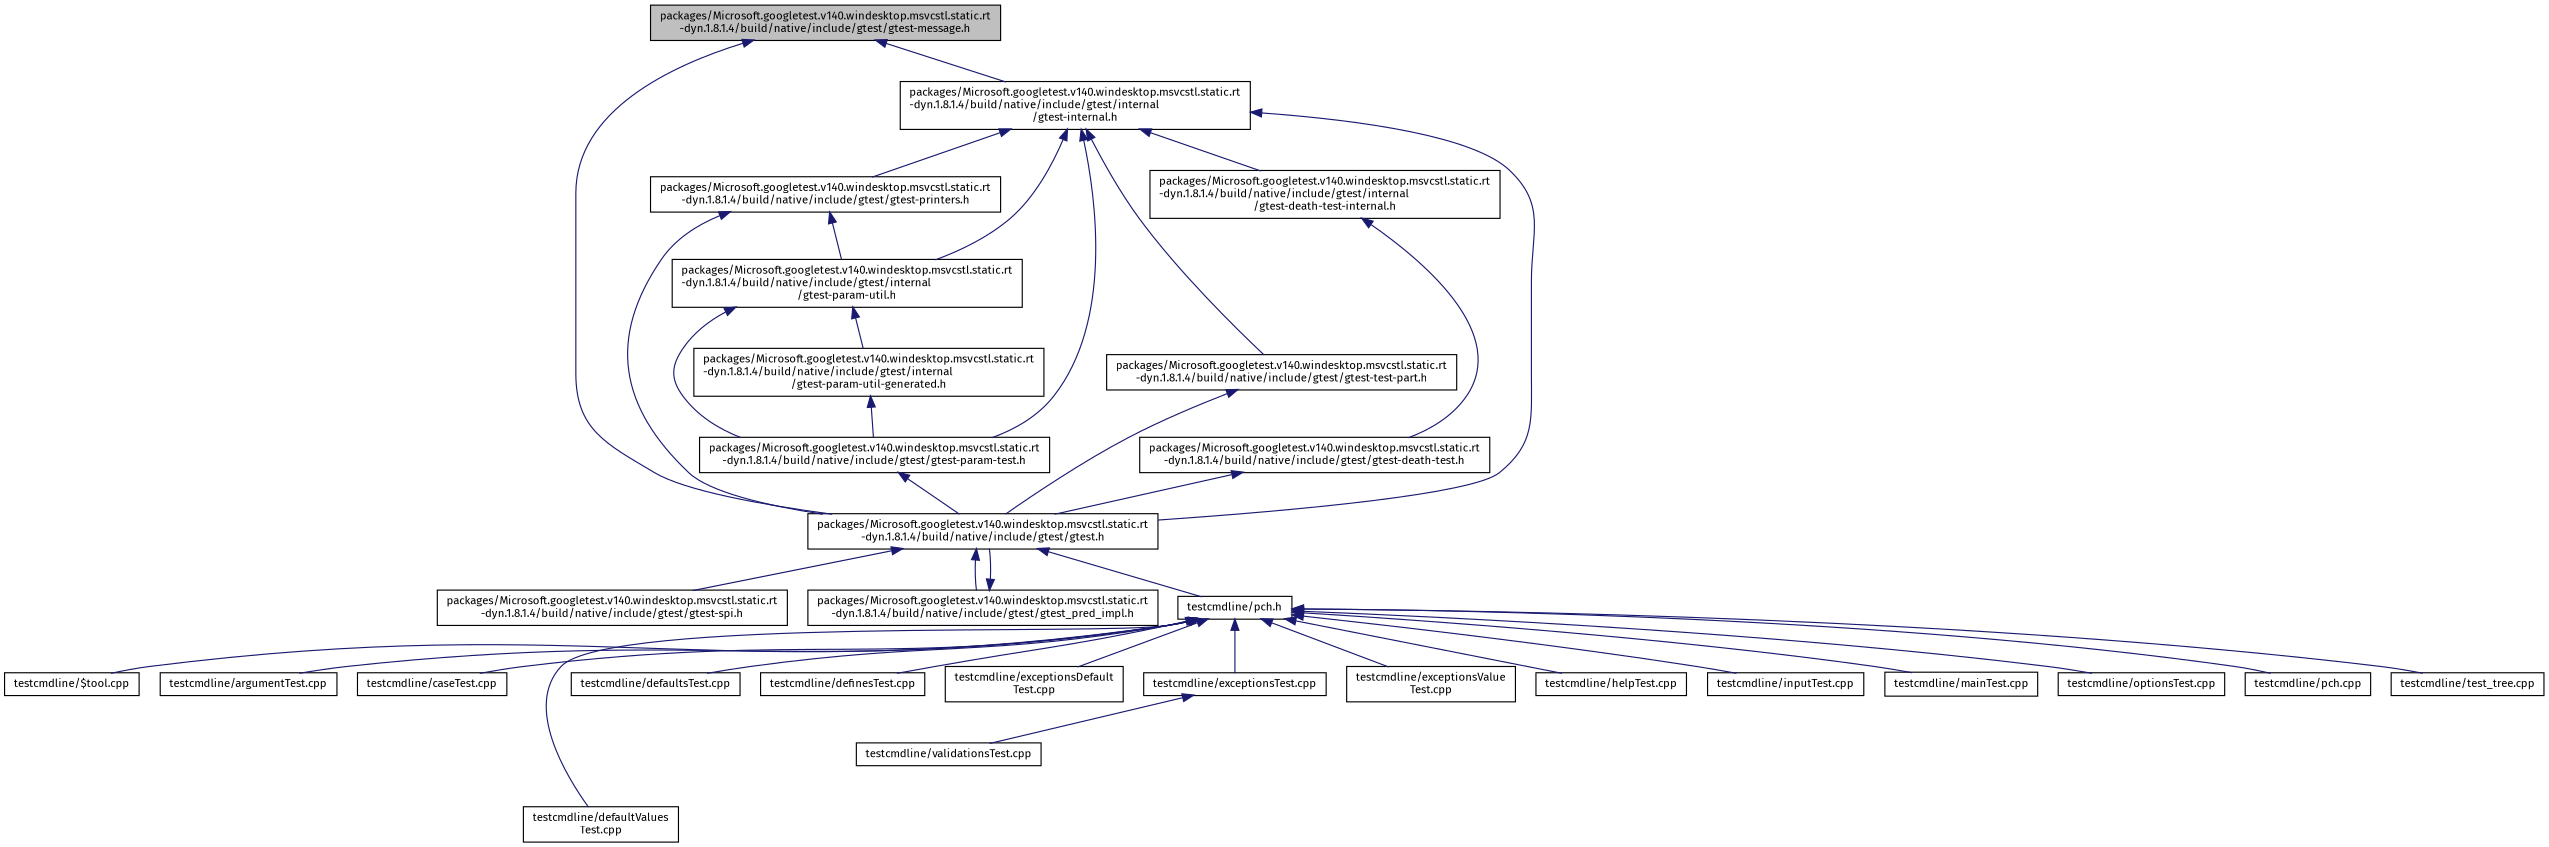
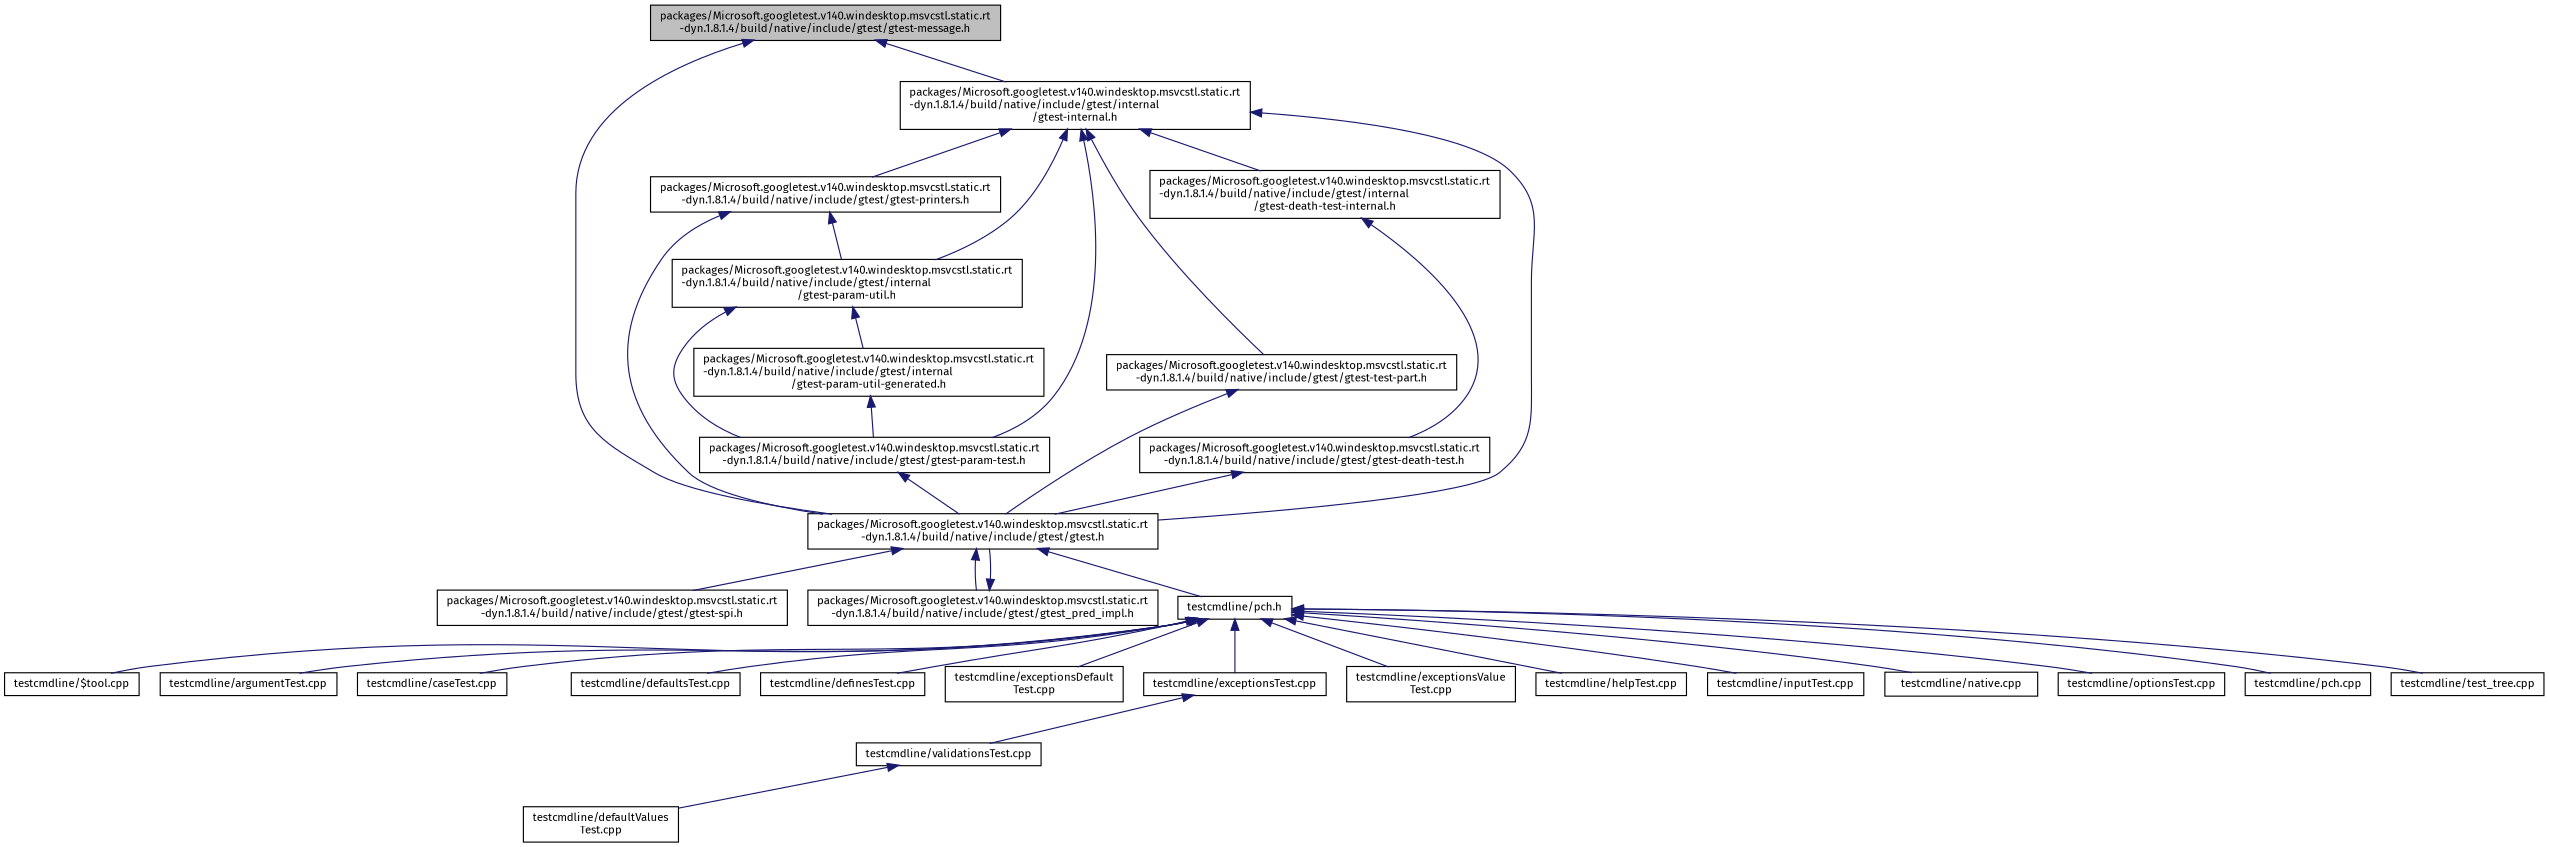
edge "testcmdline/defaultValues Test.cpp" -> "testcmdline/pch.h": now "testcmdline/defaultValues Test.cpp" -> "testcmdline/validationsTest.cpp"
node "testcmdline/mainTest.cpp": label "testcmdline/mainTest.cpp" -> "testcmdline/native.cpp"
